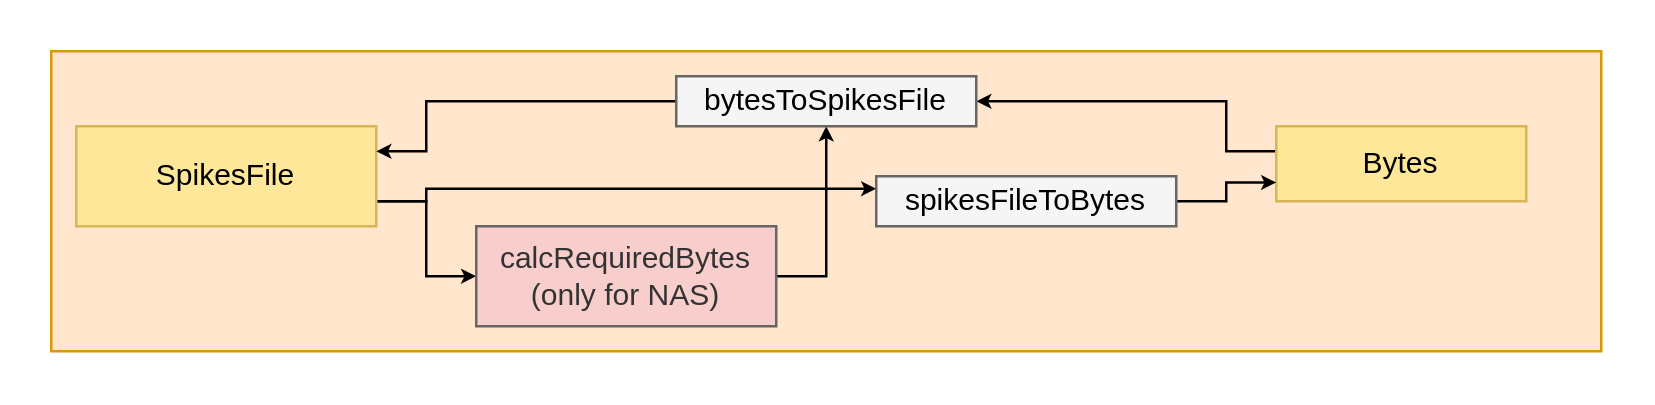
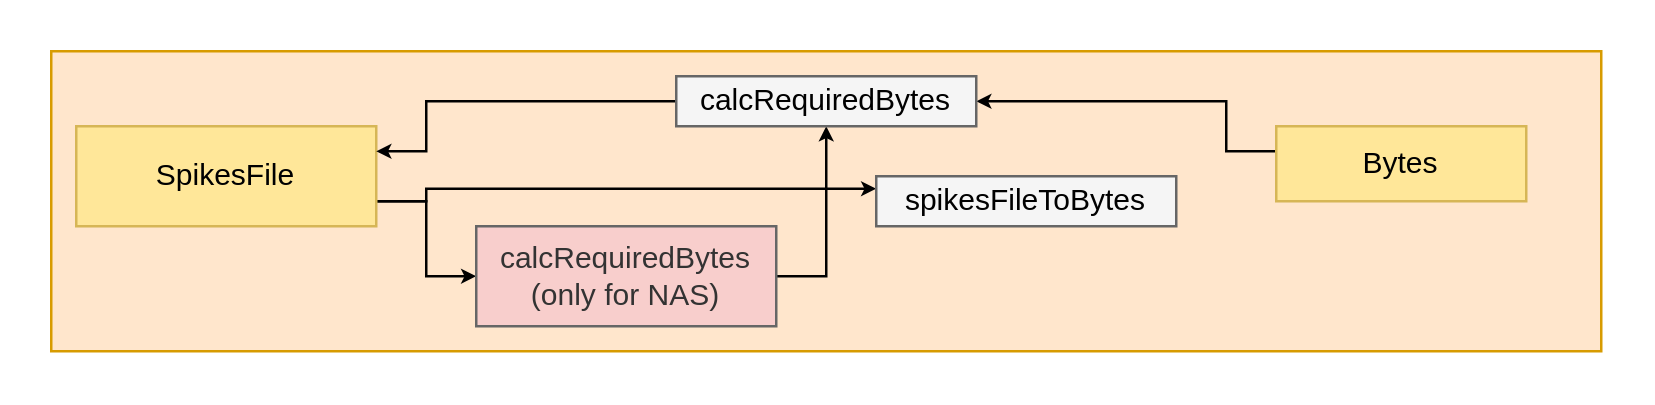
node "bytesToSpikesFile": label "bytesToSpikesFile" -> "calcRequiredBytes"
edge "spikesFileToBytes" -> "Bytes": removed
